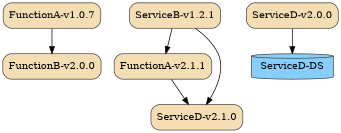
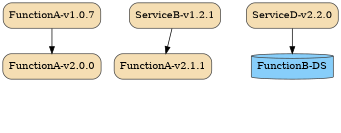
node "ServiceD-v2.0.0": label "ServiceD-v2.0.0" -> "ServiceD-v2.2.0"
node "FunctionB-v2.0.0": label "FunctionB-v2.0.0" -> "FunctionA-v2.0.0"
node "ServiceD-DS": label "ServiceD-DS" -> "FunctionB-DS"
node "ServiceD-v2.1.0": removed
